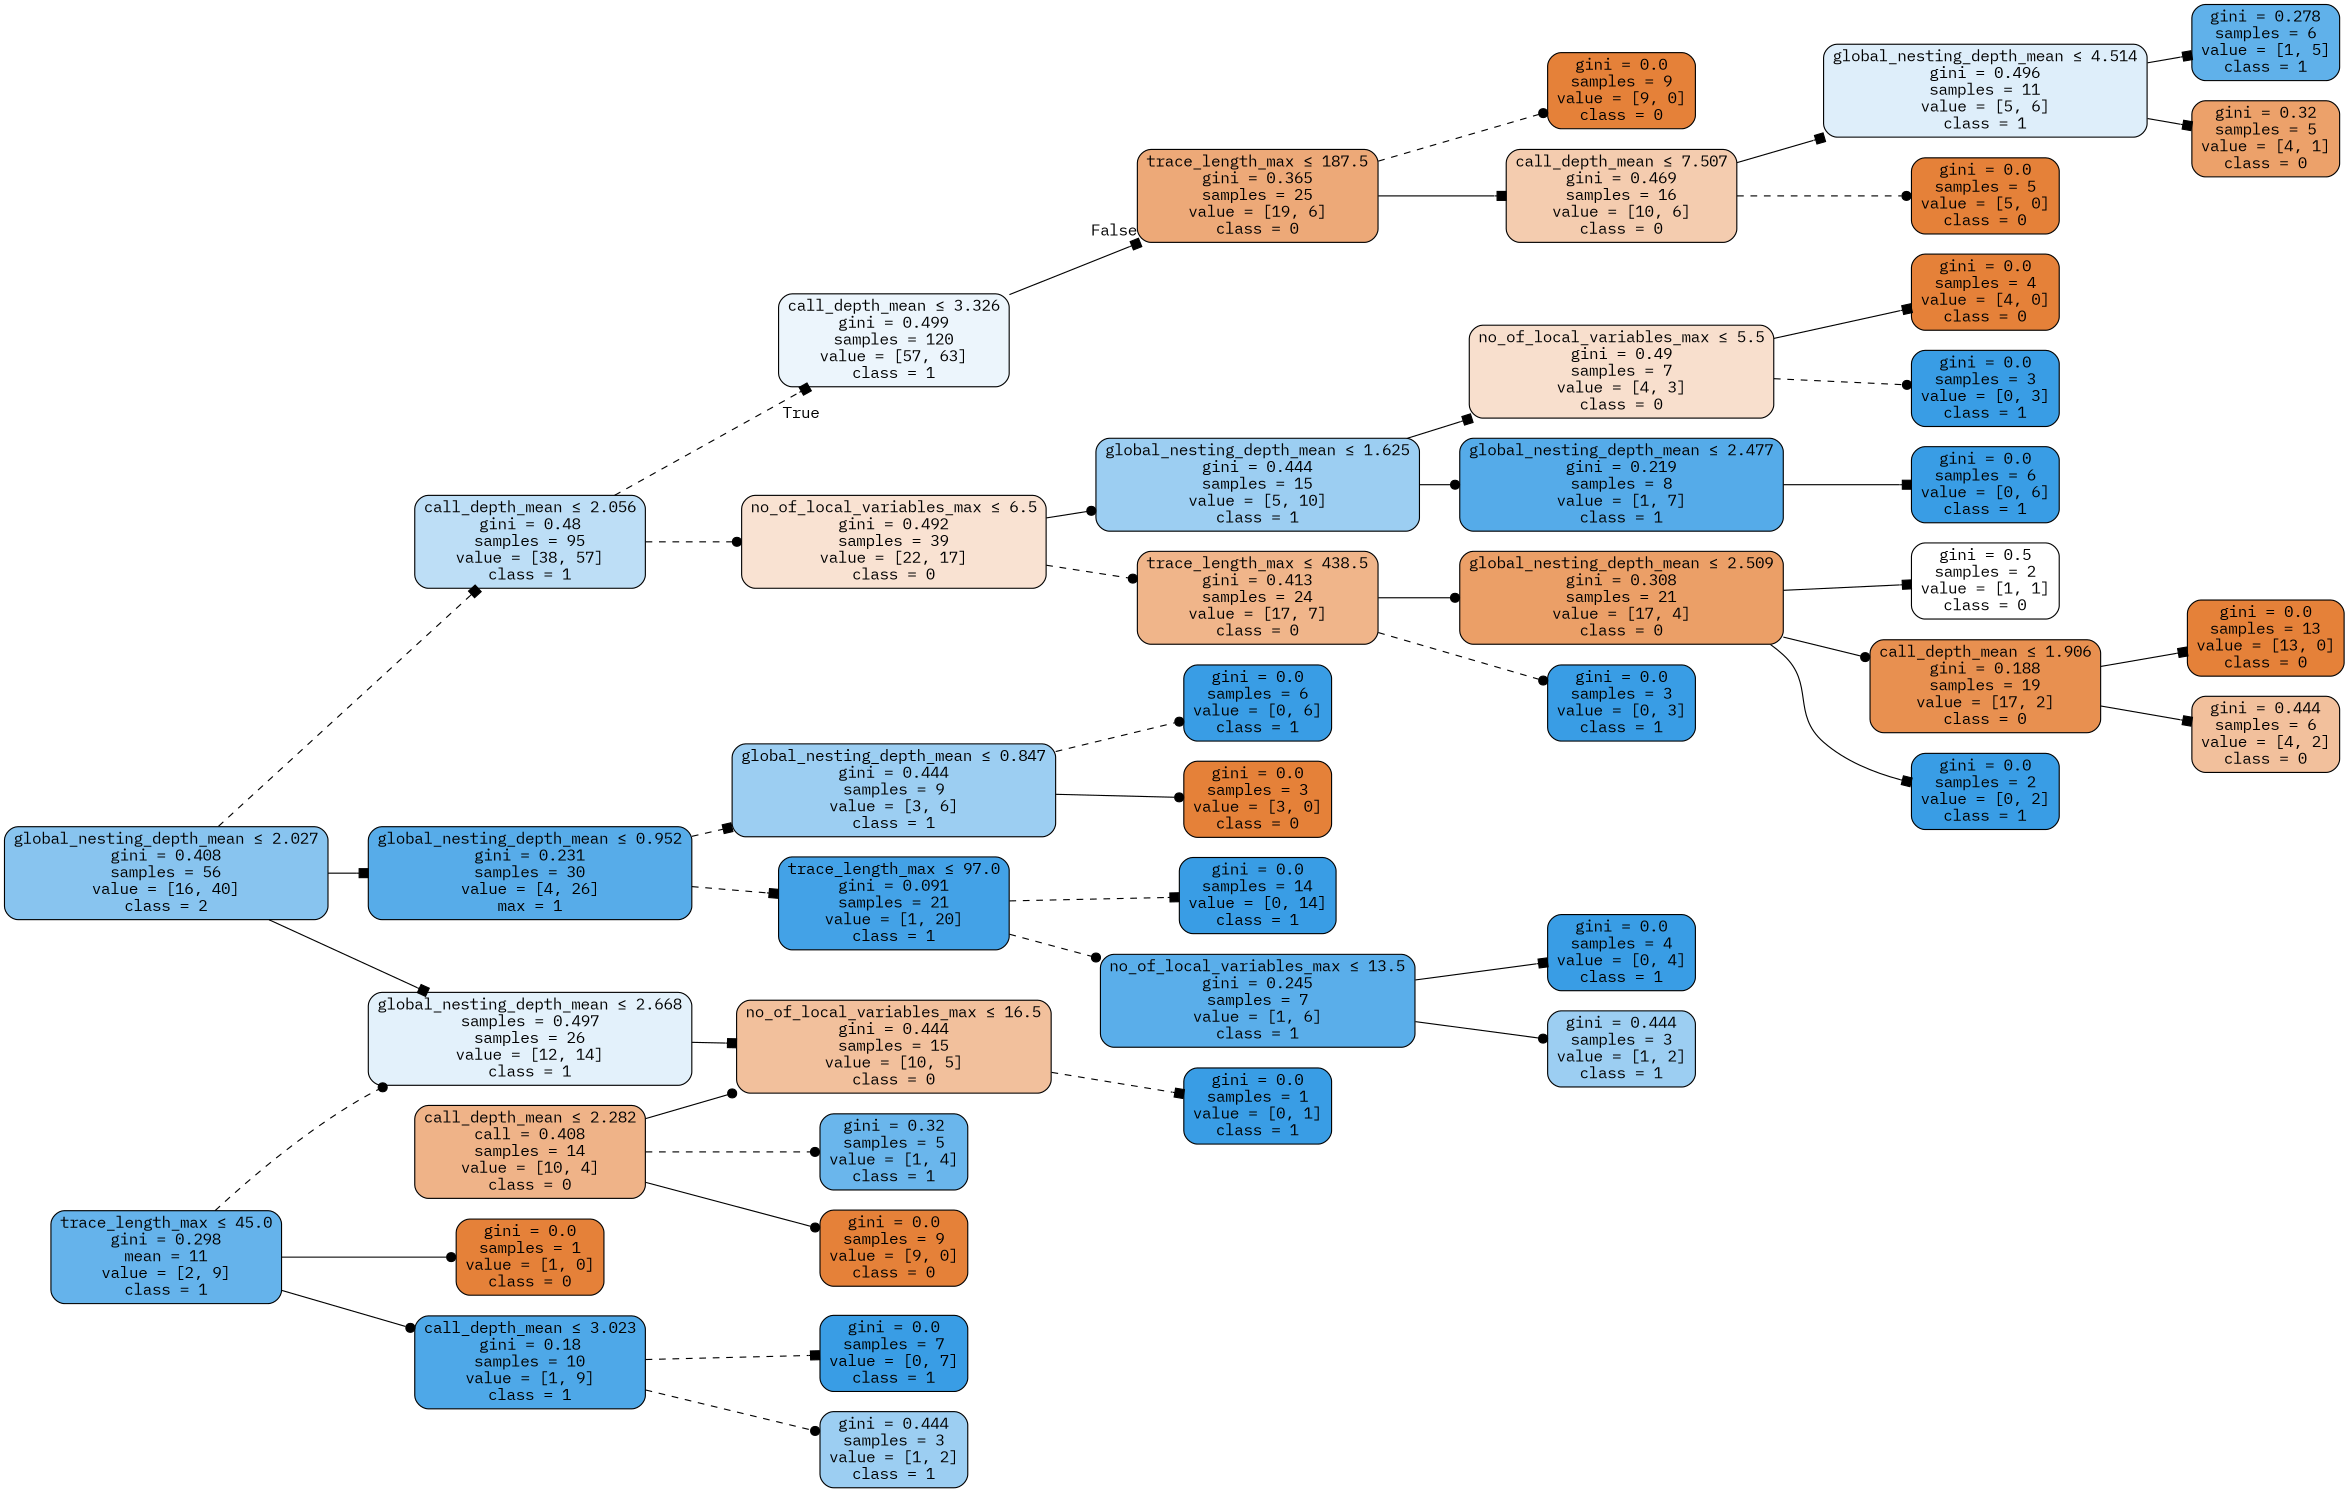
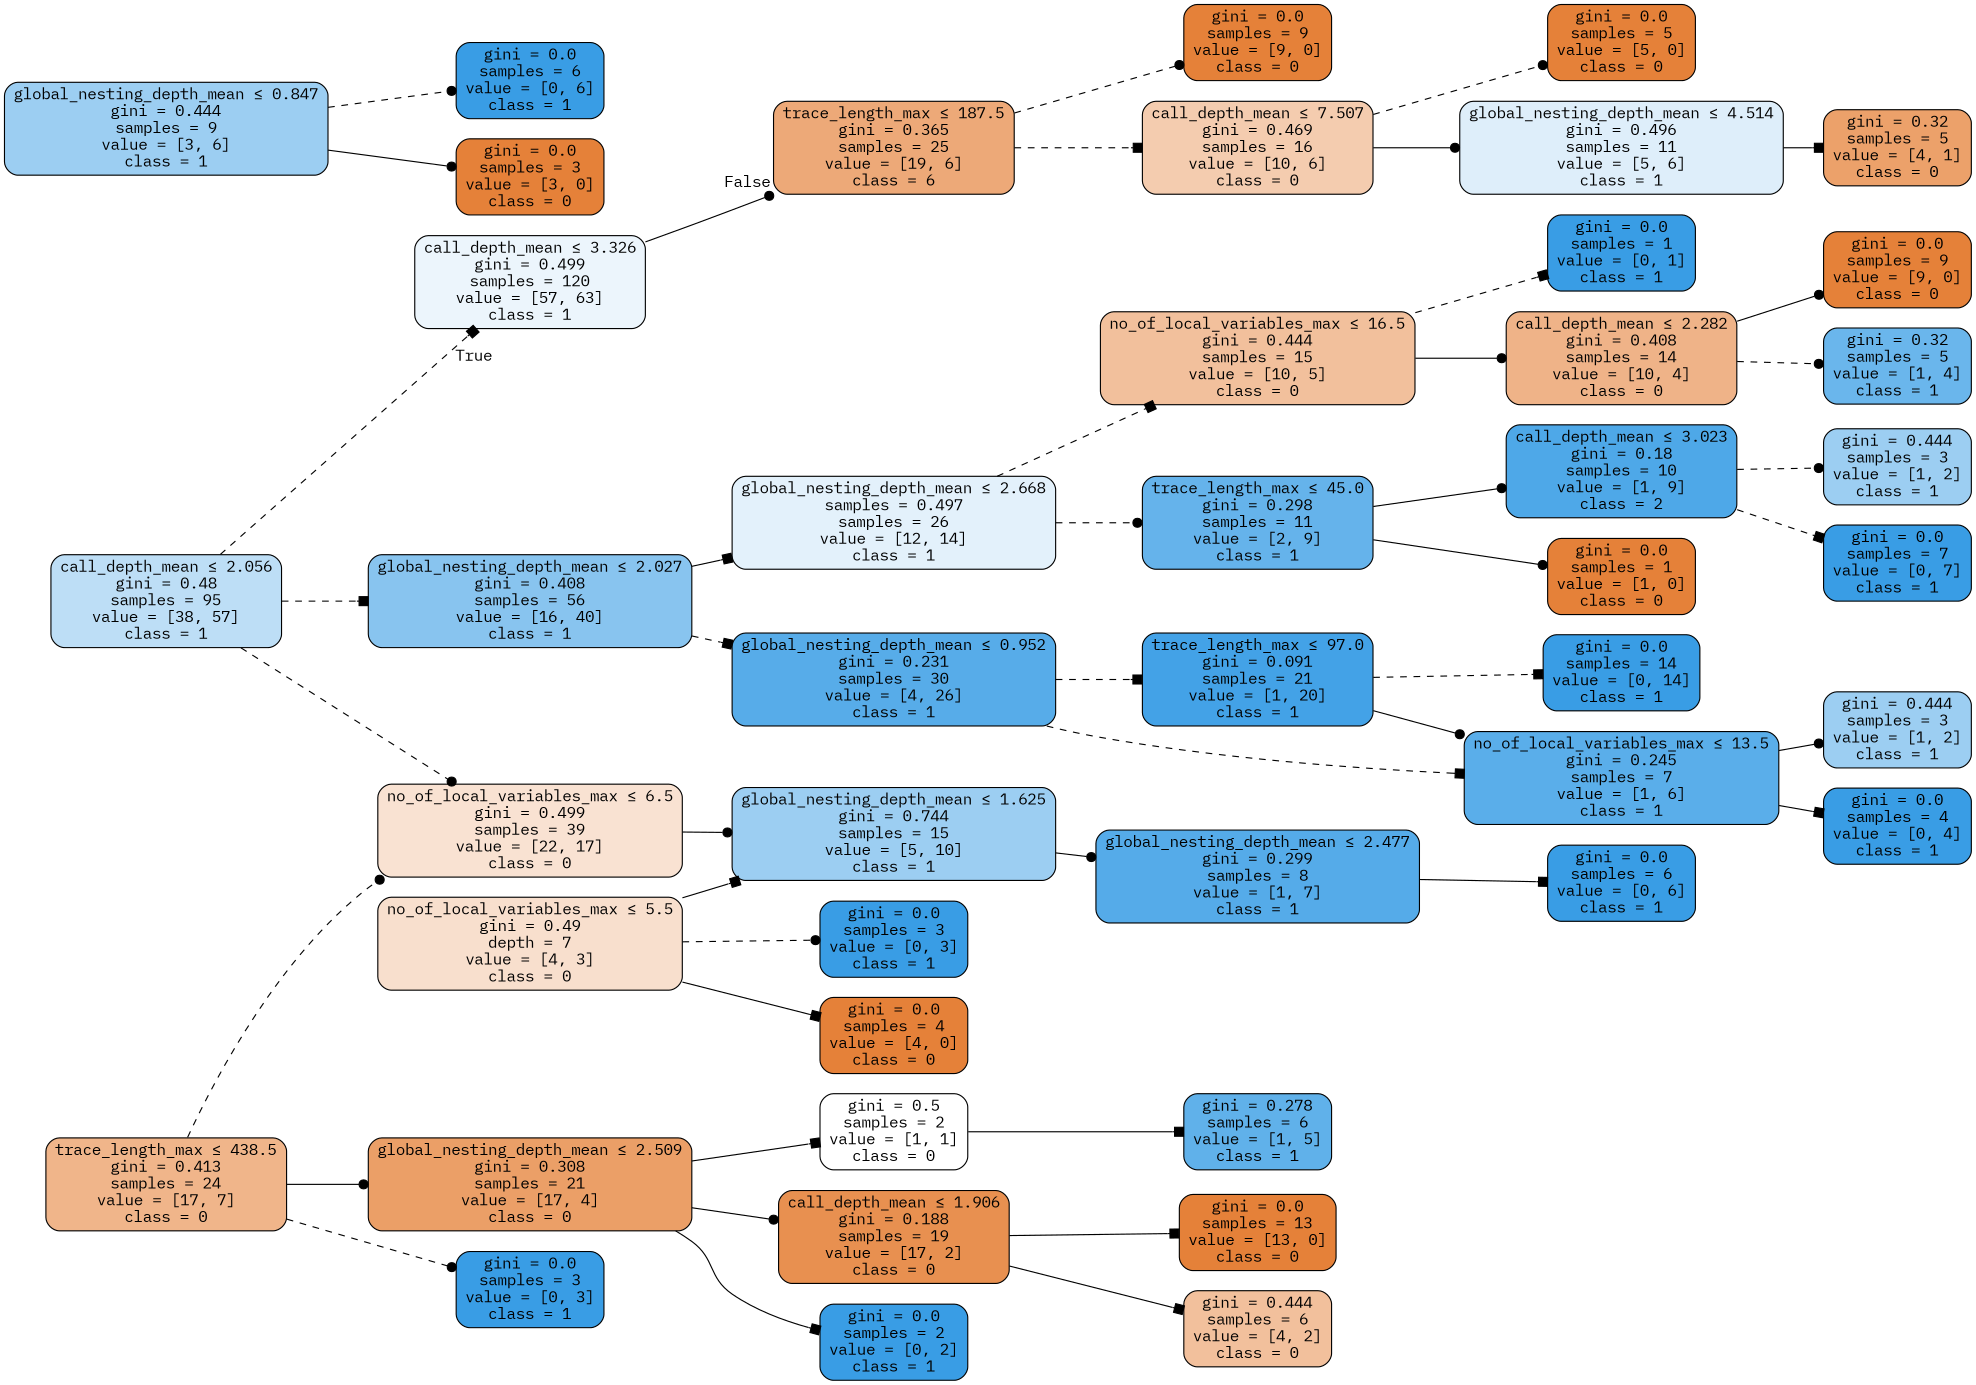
edge "global_nesting_depth_mean ≤ 4.514" -> "gini = 0.278": now "gini = 0.5" -> "gini = 0.278"
edge "call_depth_mean ≤ 7.507" -> "global_nesting_depth_mean ≤ 4.514": arrowhead box -> dot
edge "trace_length_max ≤ 187.5" -> "call_depth_mean ≤ 7.507": style solid -> dashed
node "trace_length_max ≤ 187.5": text "class = 0" -> "class = 6"
edge "call_depth_mean ≤ 3.326" -> "trace_length_max ≤ 187.5": arrowhead box -> dot
node "no_of_local_variables_max ≤ 5.5": text "samples = 7" -> "depth = 7"
edge "global_nesting_depth_mean ≤ 1.625" -> "no_of_local_variables_max ≤ 5.5": reversed
node "global_nesting_depth_mean ≤ 1.625": text "gini = 0.444" -> "gini = 0.744"
node "global_nesting_depth_mean ≤ 2.477": text "gini = 0.219" -> "gini = 0.299"
node "no_of_local_variables_max ≤ 6.5": text "gini = 0.492" -> "gini = 0.499"
edge "no_of_local_variables_max ≤ 6.5" -> "trace_length_max ≤ 438.5": reversed
edge "global_nesting_depth_mean ≤ 2.027" -> "call_depth_mean ≤ 2.056": reversed
edge "global_nesting_depth_mean ≤ 0.952" -> "global_nesting_depth_mean ≤ 0.847": now "global_nesting_depth_mean ≤ 0.952" -> "no_of_local_variables_max ≤ 13.5"
edge "global_nesting_depth_mean ≤ 2.027" -> "global_nesting_depth_mean ≤ 0.952": style solid -> dashed
node "global_nesting_depth_mean ≤ 2.027": text "class = 2" -> "class = 1"
node "global_nesting_depth_mean ≤ 0.952": text "max = 1" -> "class = 1"
edge "trace_length_max ≤ 97.0" -> "no_of_local_variables_max ≤ 13.5": style dashed -> solid
edge "global_nesting_depth_mean ≤ 2.668" -> "no_of_local_variables_max ≤ 16.5": style solid -> dashed
edge "call_depth_mean ≤ 2.282" -> "no_of_local_variables_max ≤ 16.5": reversed
node "call_depth_mean ≤ 2.282": text "call = 0.408" -> "gini = 0.408"
edge "trace_length_max ≤ 45.0" -> "global_nesting_depth_mean ≤ 2.668": reversed
node "trace_length_max ≤ 45.0": text "mean = 11" -> "samples = 11"
node "call_depth_mean ≤ 3.023": text "class = 1" -> "class = 2"
